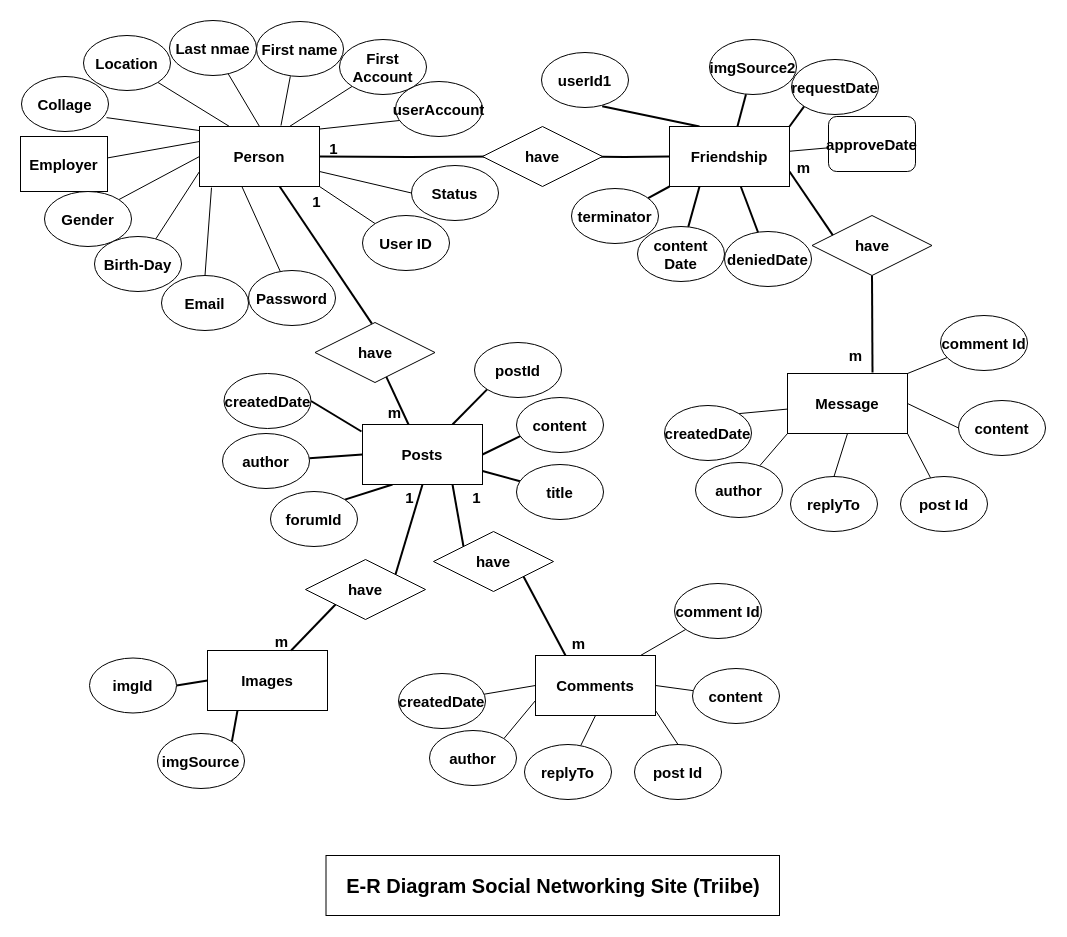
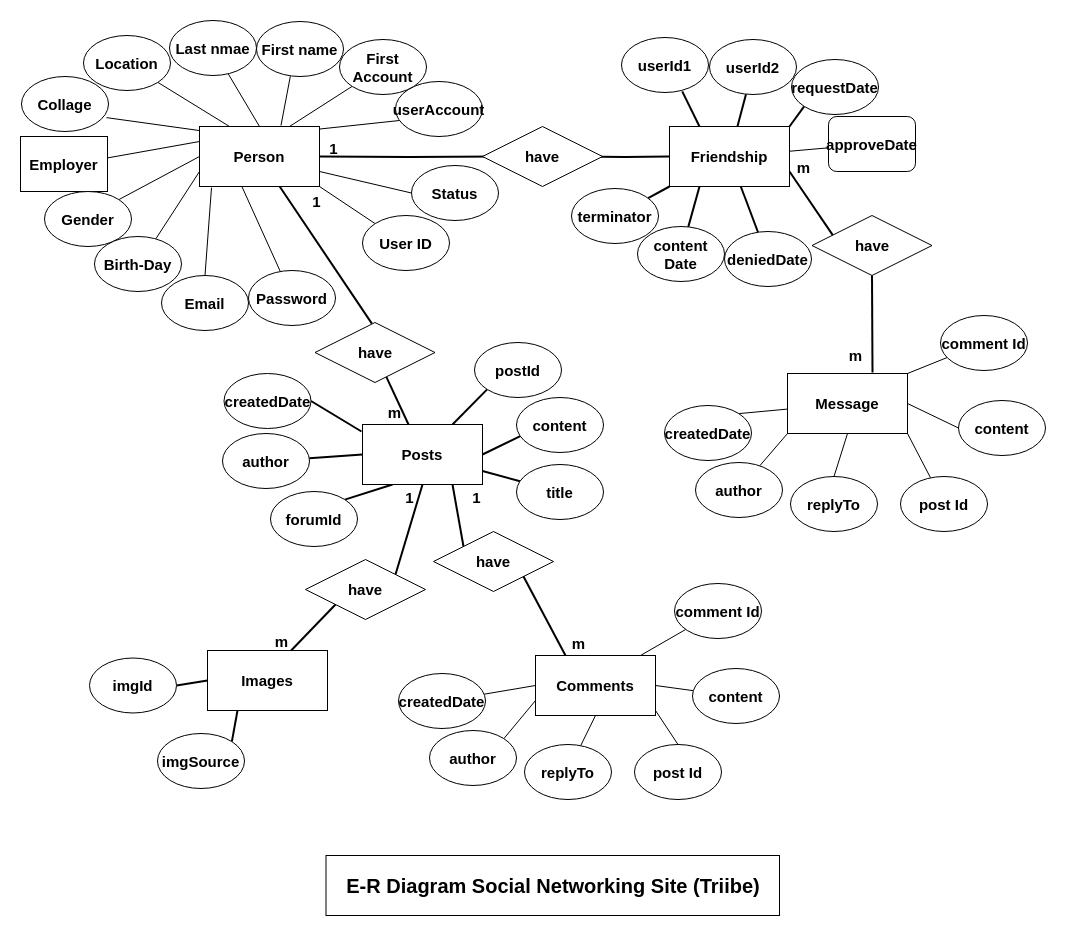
node "imgSource2": label "imgSource2" -> "userId2"
node "userId1": moved (585, 80) -> (665, 65)
